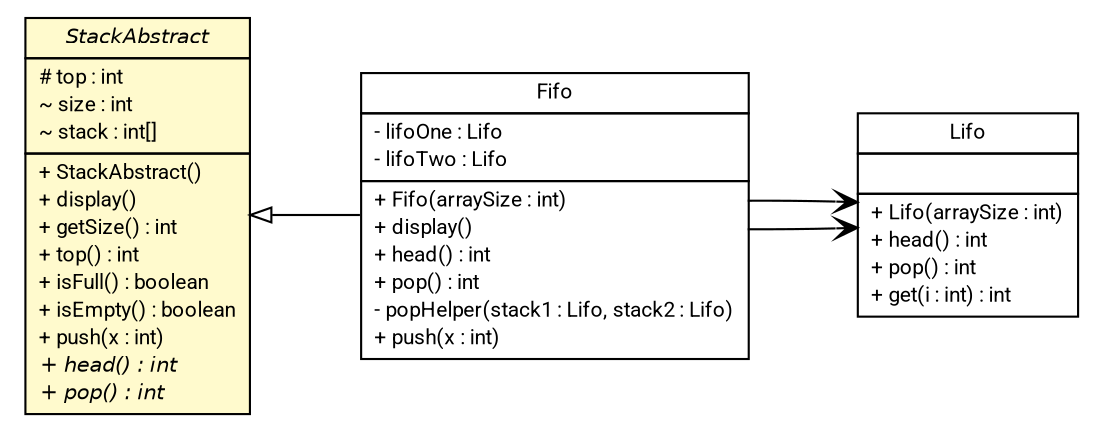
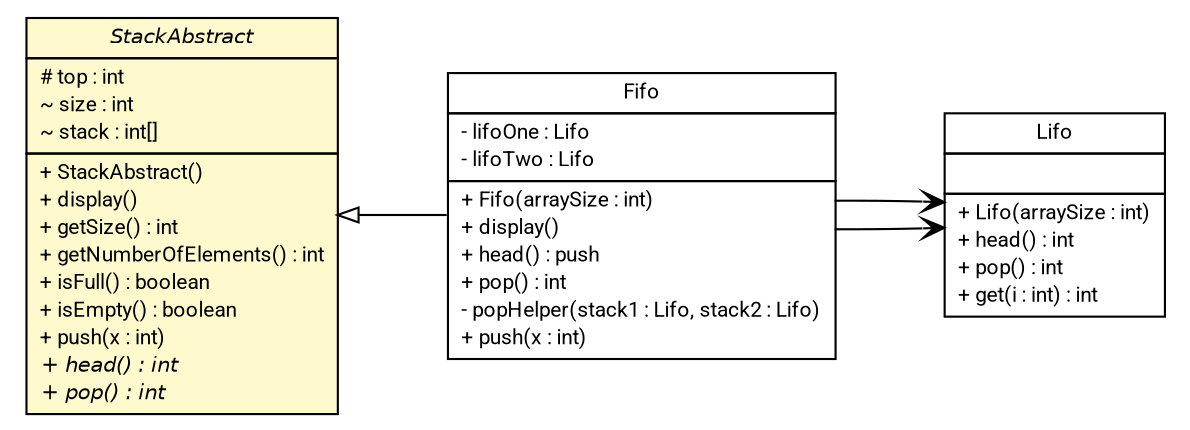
node "StackAbstract": text "+ top() : int" -> "+ getNumberOfElements() : int"
node "Fifo": text "+ head() : int" -> "+ head() : push"
